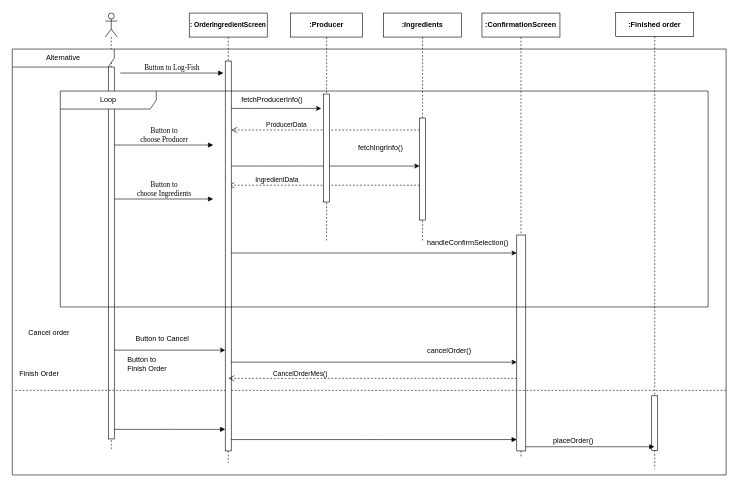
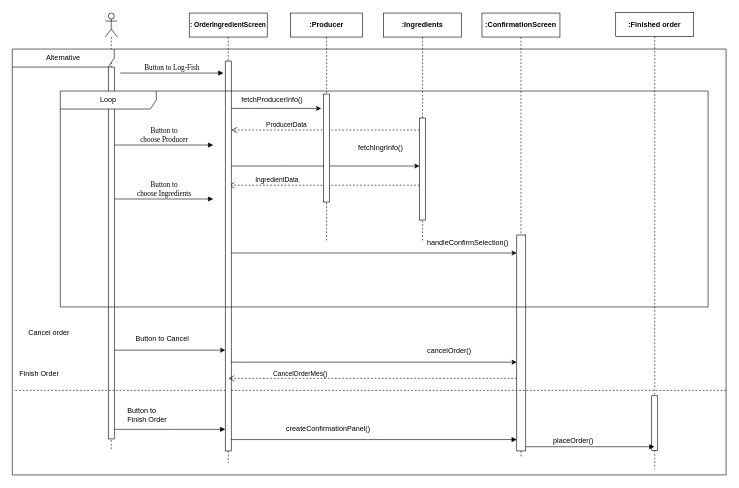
node "Button to Finish Order": moved (153, 361) -> (153, 412)
node "createConfirmationPanel()": added
